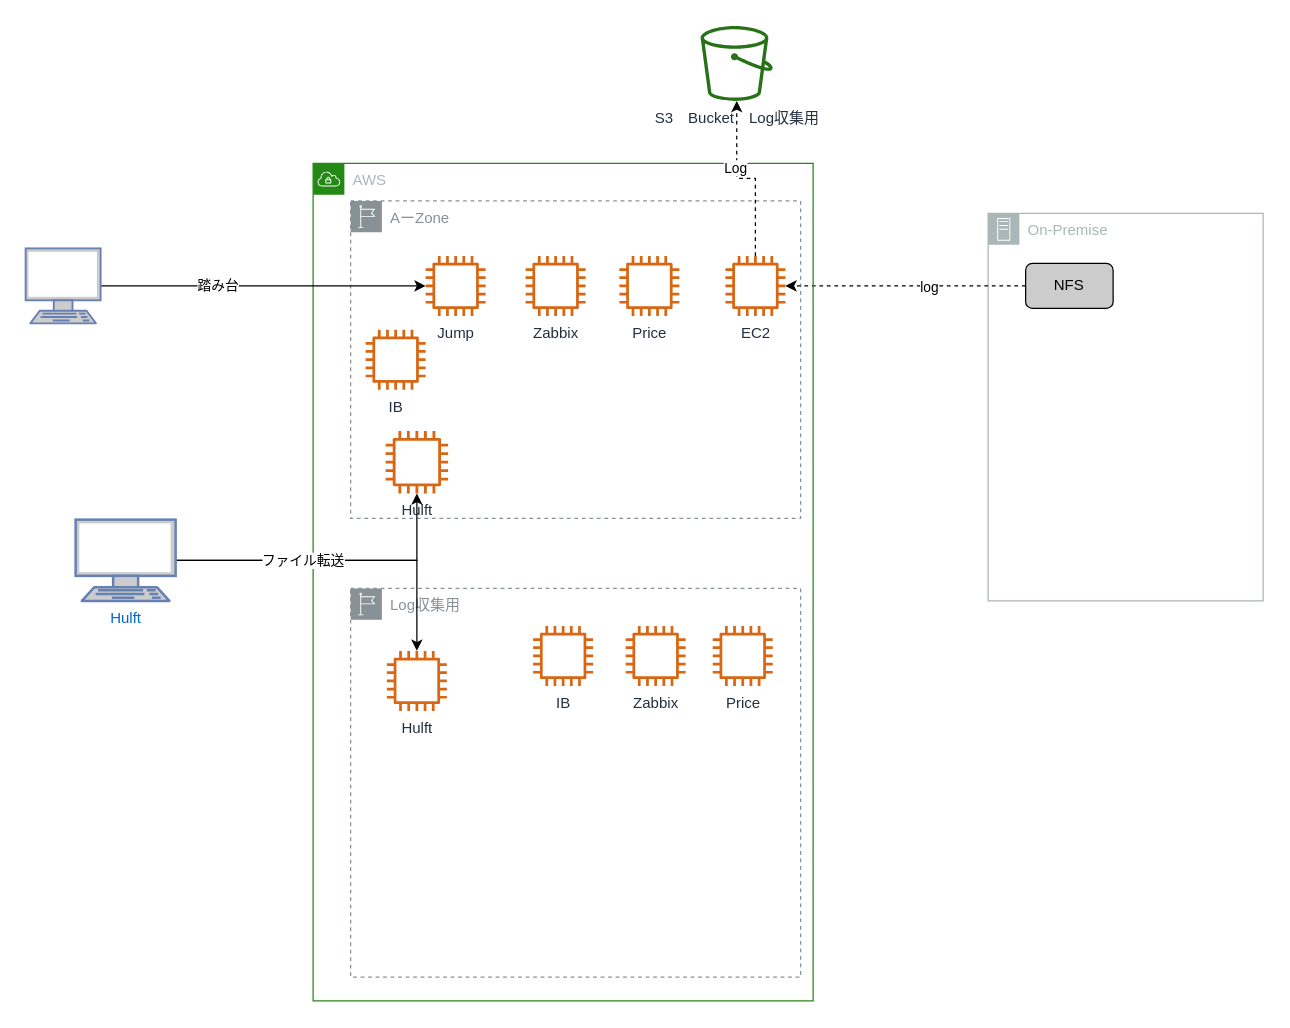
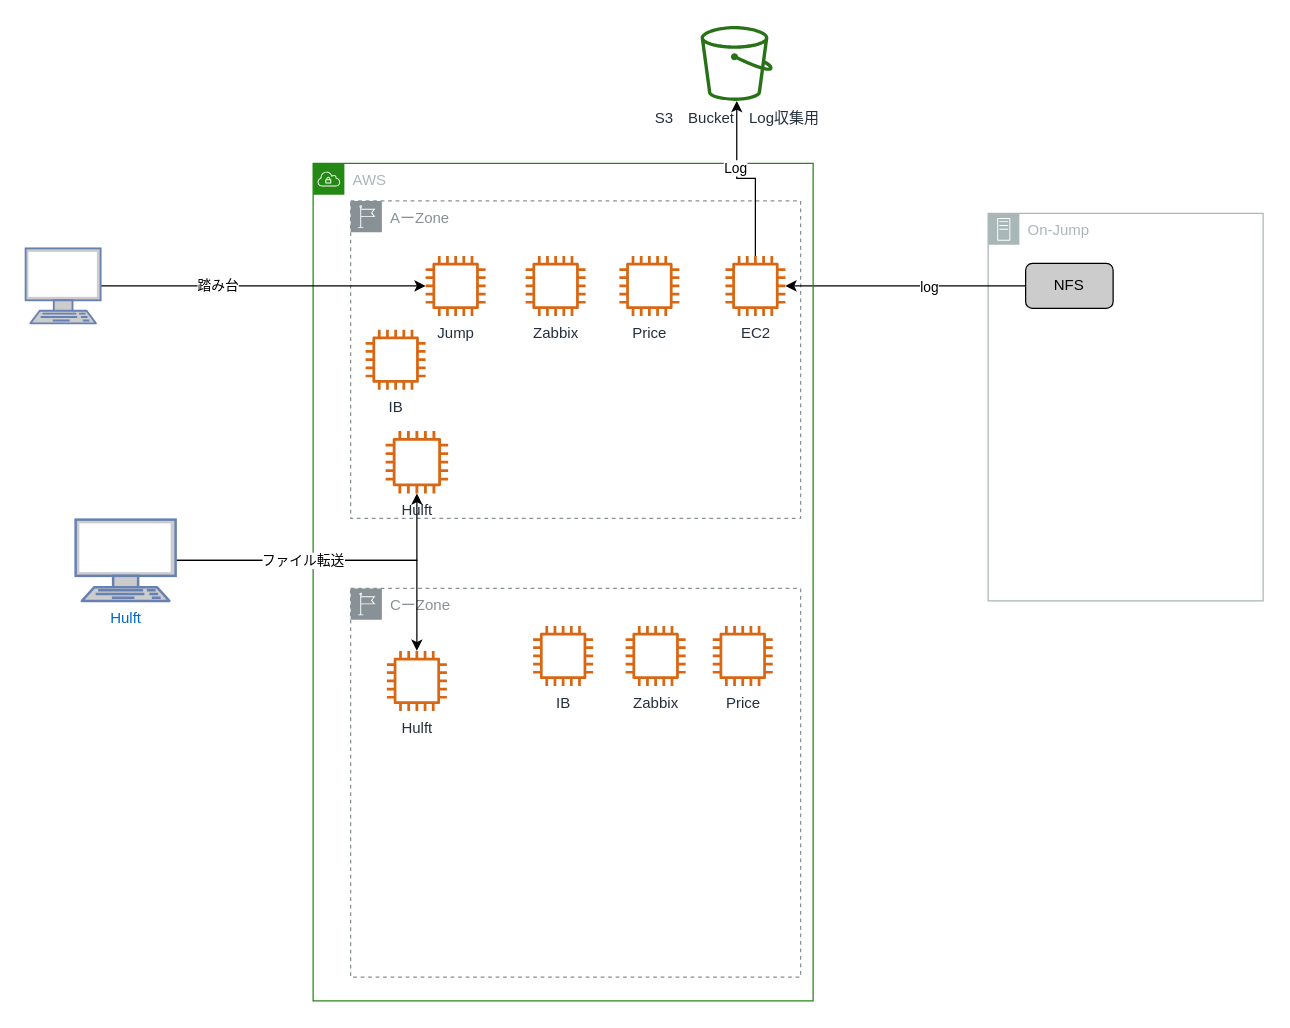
edge "EC2" -> "S3 Bucket Log収集用": style dashed -> solid
node "On-Premise": label "On-Premise" -> "On-Jump"
edge "NFS" -> "EC2": style dashed -> solid
node "Log収集用": label "Log収集用" -> "CーZone"
